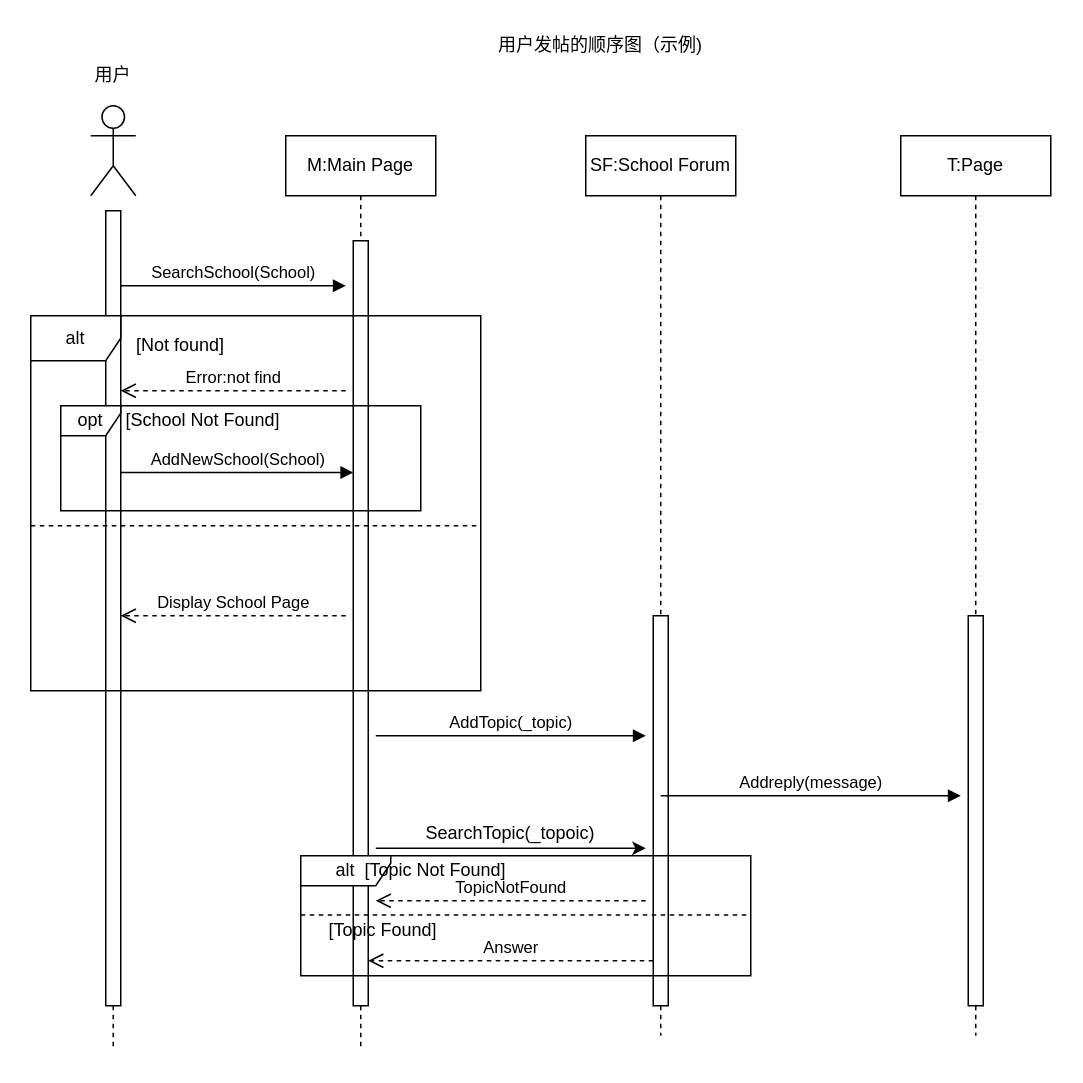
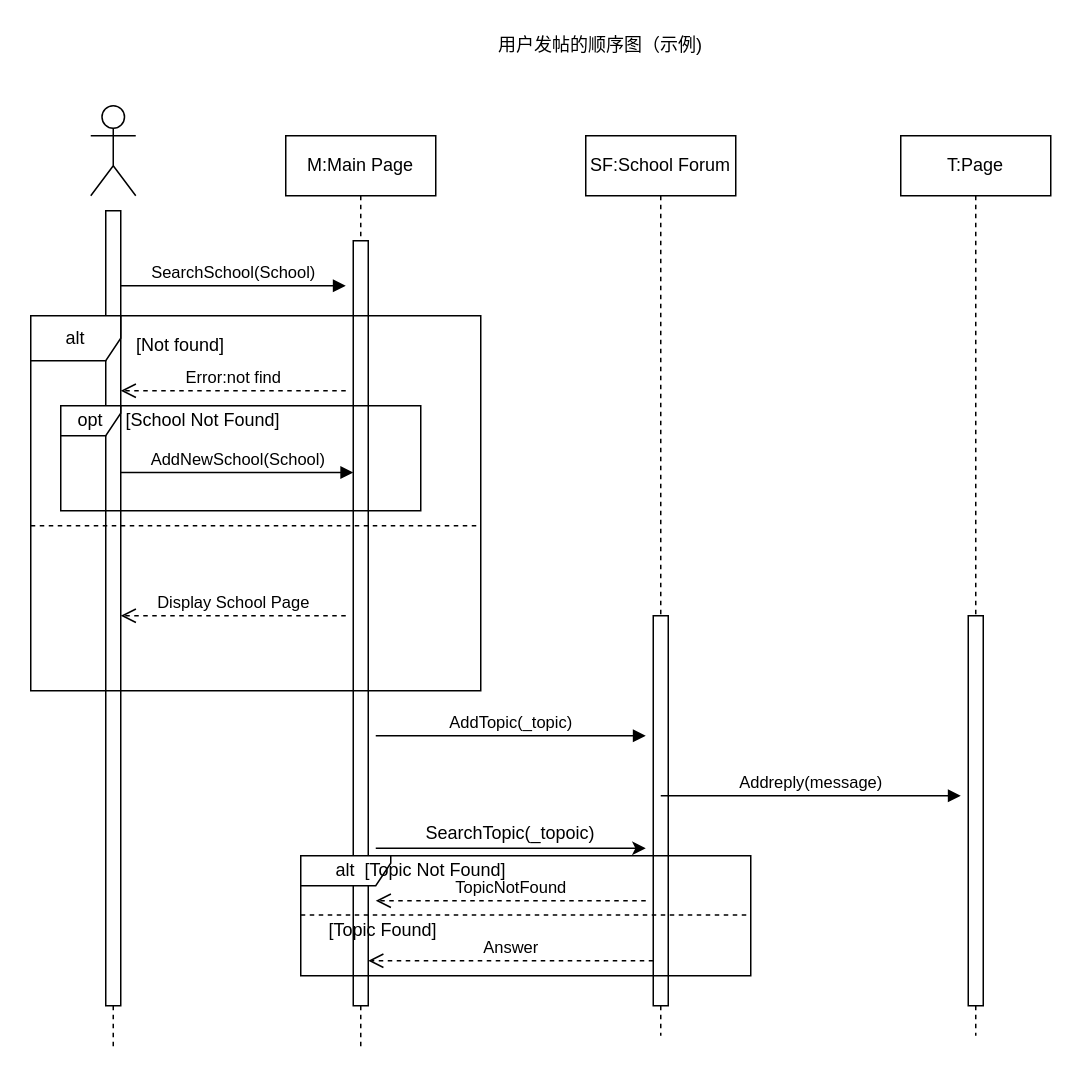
node "用户": removed
